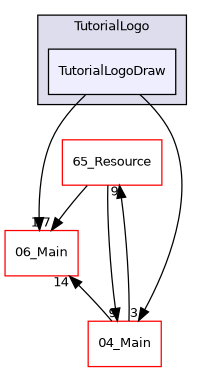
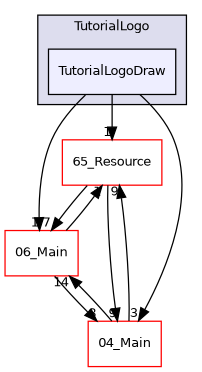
edge "TutorialLogoDraw" -> "65_Resource": added
edge "06_Main" -> "65_Resource": added
edge "06_Main" -> "04_Main": added
